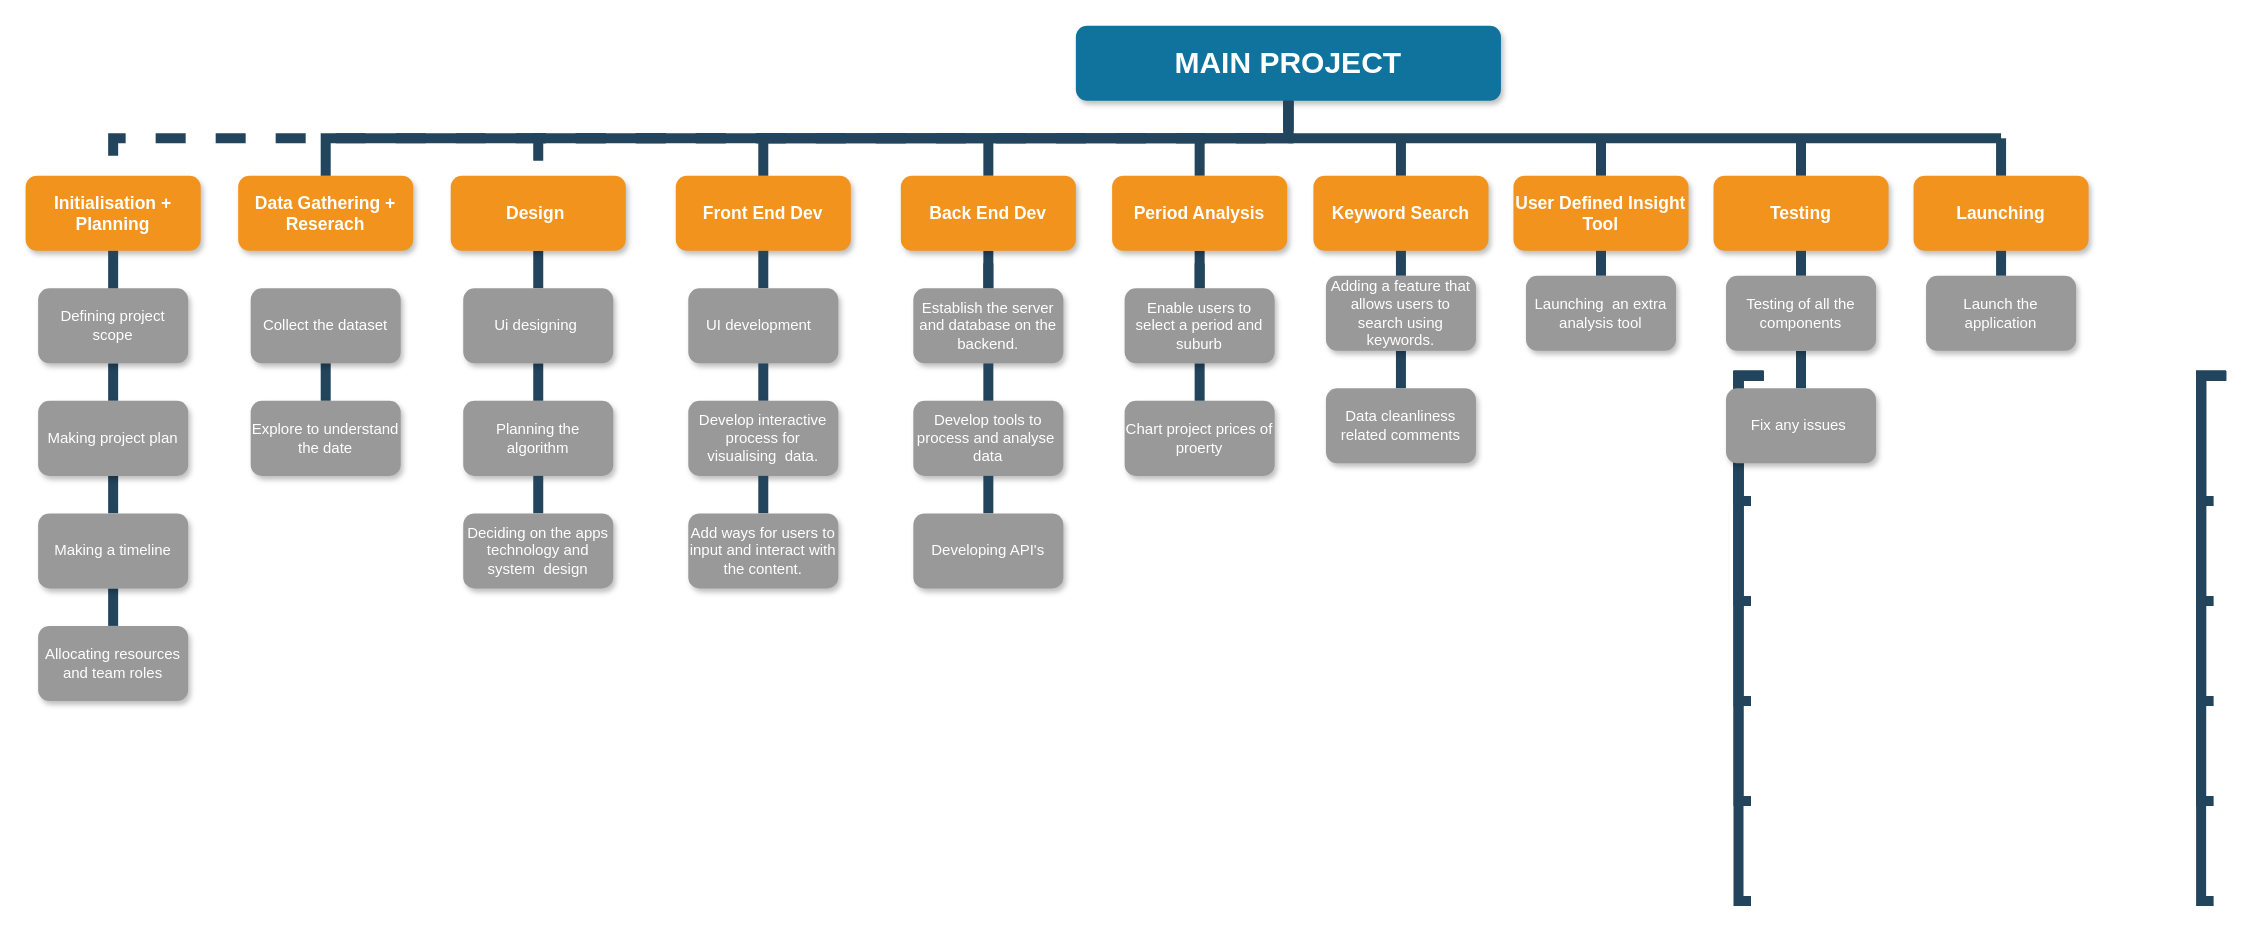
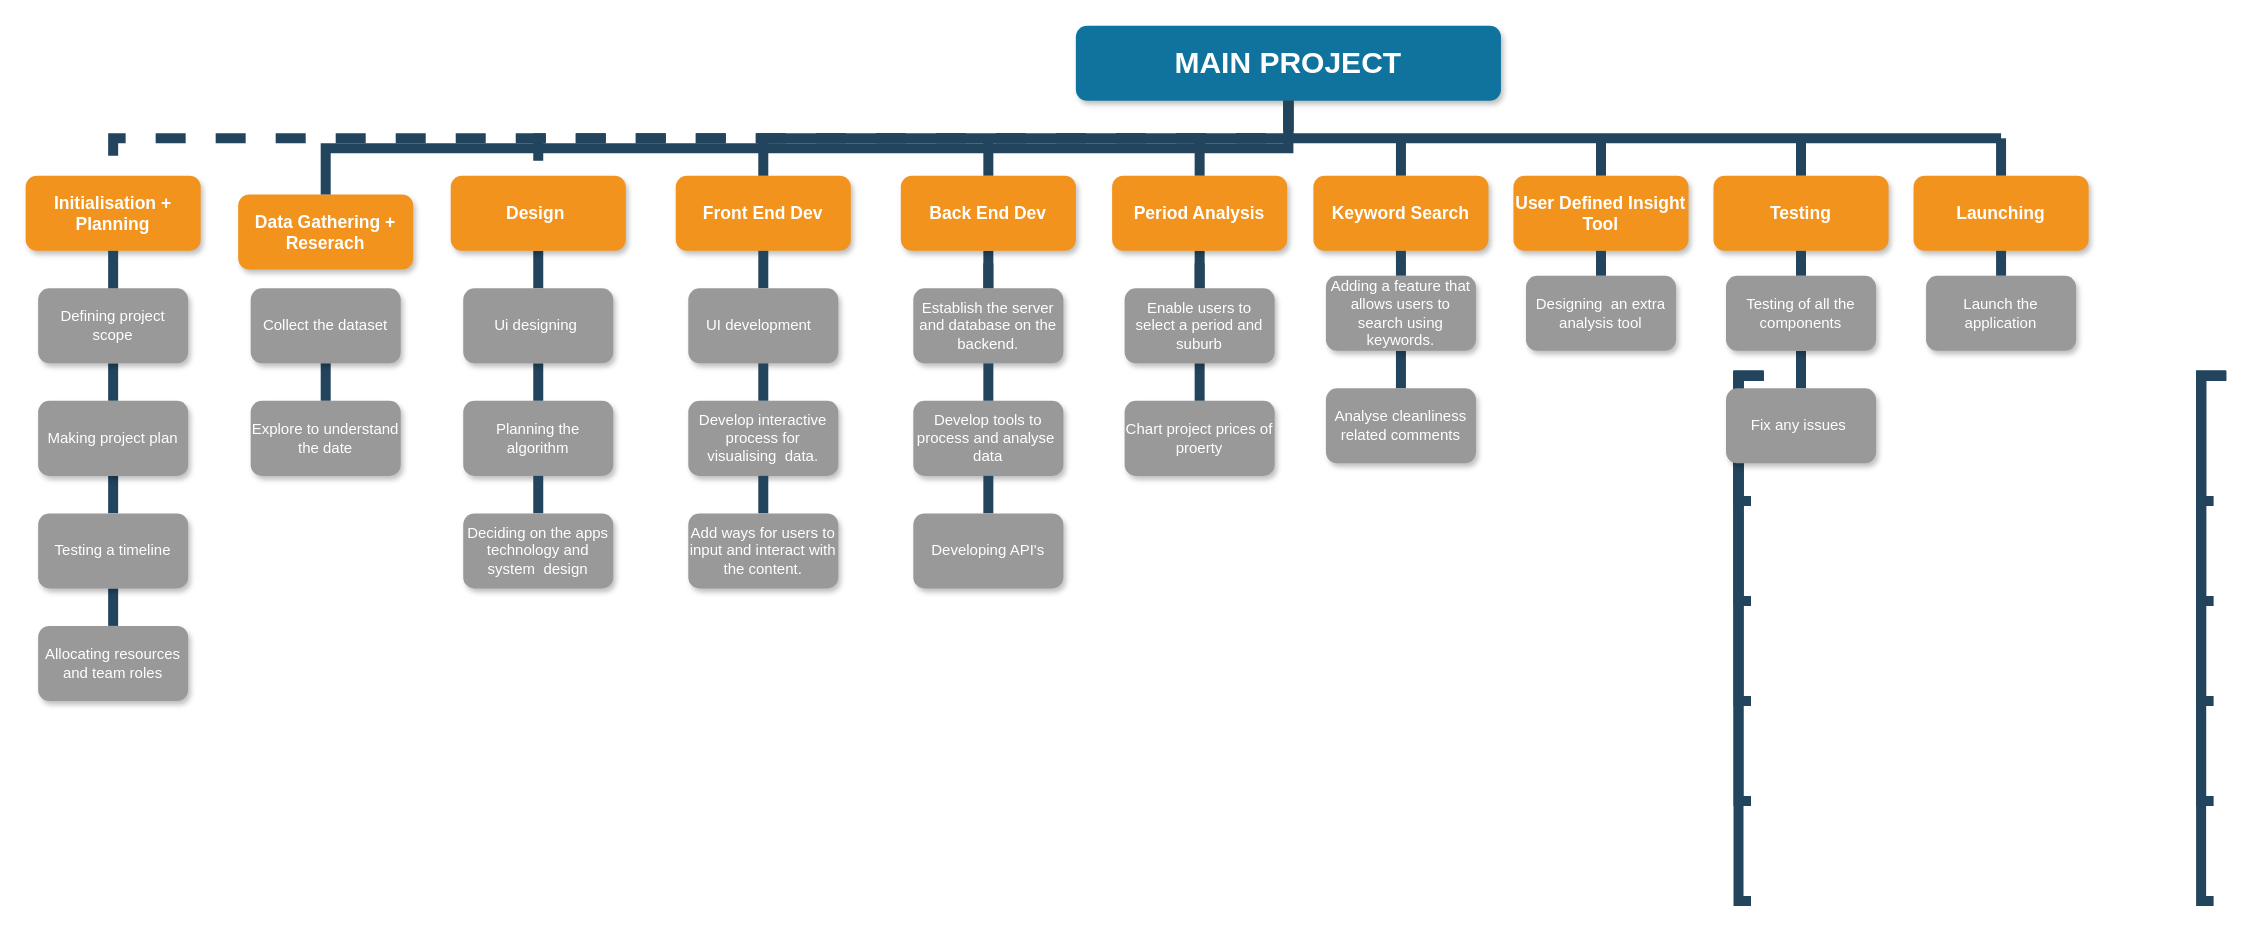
node "Data Gathering + Reserach": moved (326, 213) -> (326, 232)
node "Launching an extra analysis tool": label "Launching an extra analysis tool" -> "Designing an extra analysis tool"
node "Data cleanliness related comments": label "Data cleanliness related comments" -> "Analyse cleanliness related comments"
node "Making a timeline": label "Making a timeline" -> "Testing a timeline"
